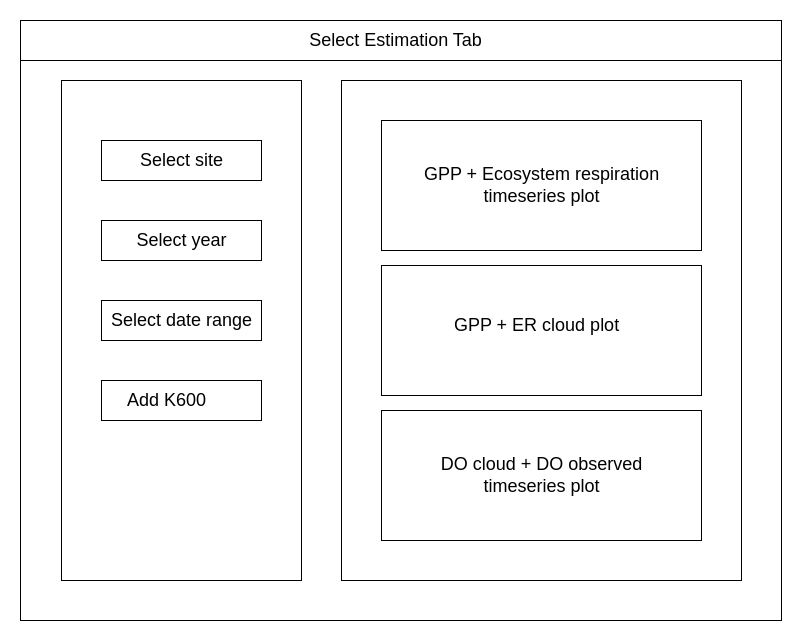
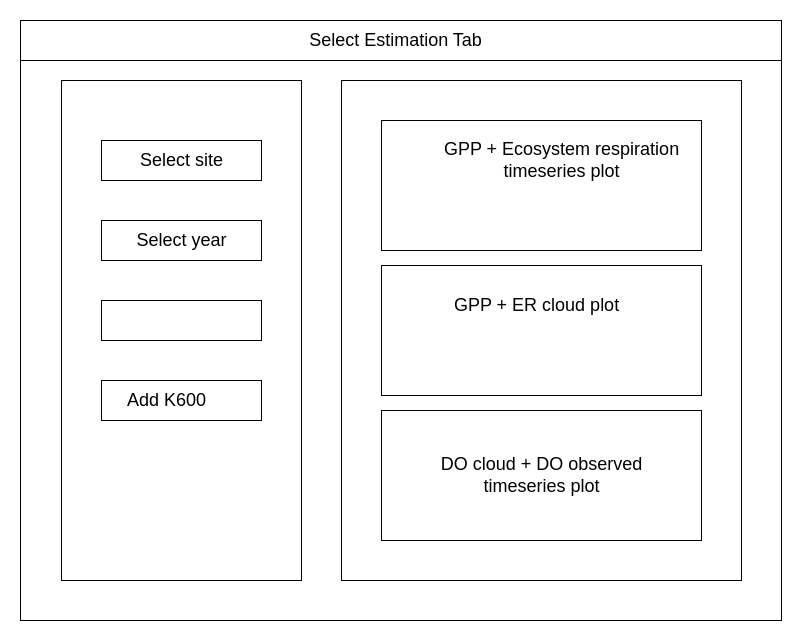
node "GPP + Ecosystem respiration timeseries plot": moved (542, 186) -> (562, 161)
node "Select date range": removed
node "GPP + ER cloud plot": moved (537, 326) -> (537, 306)
